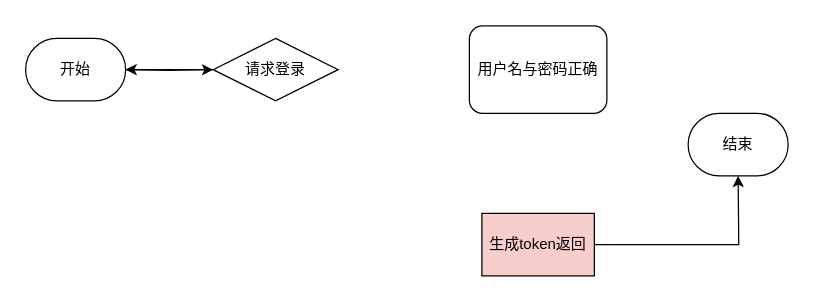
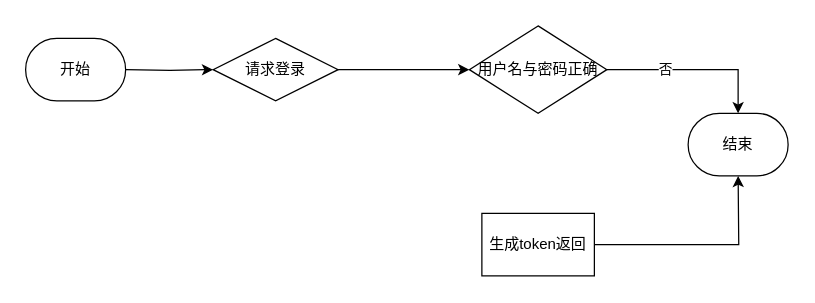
edge "请求登录" -> "开始": now "请求登录" -> "用户名与密码正确"
node "用户名与密码正确": shape rounded rectangle -> diamond
edge "用户名与密码正确" -> "结束": added, label "否"
node "生成token返回": fillcolor #f8cecc -> #ffffff
